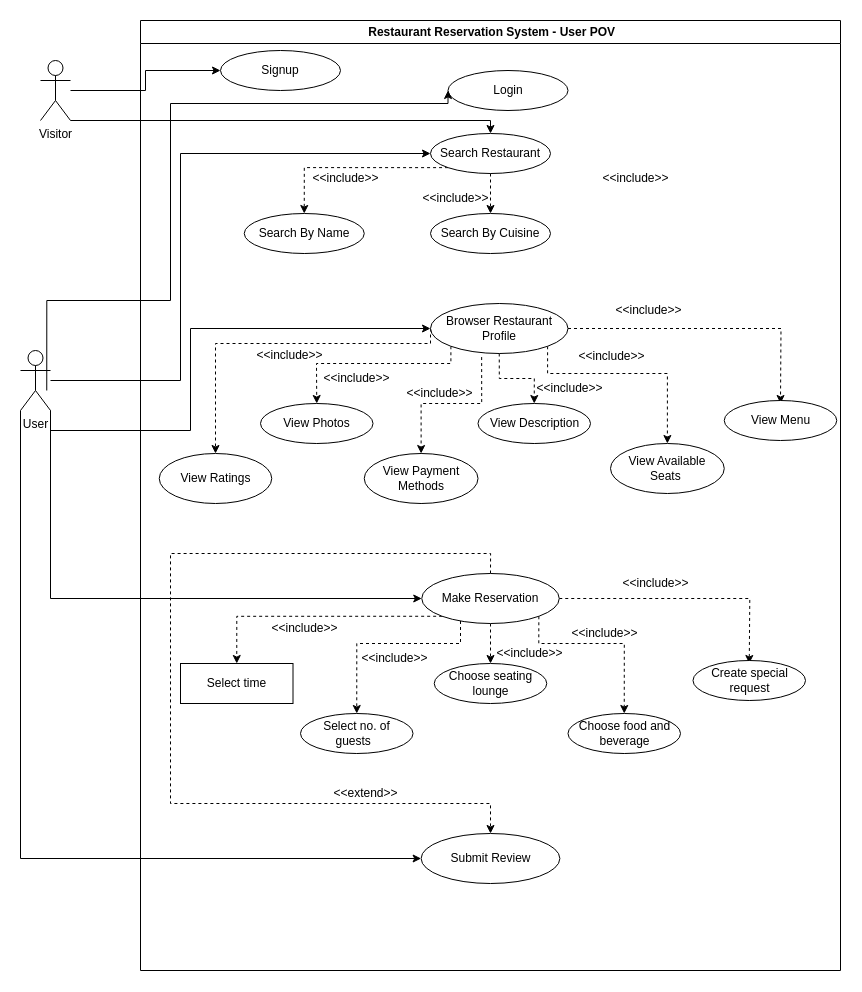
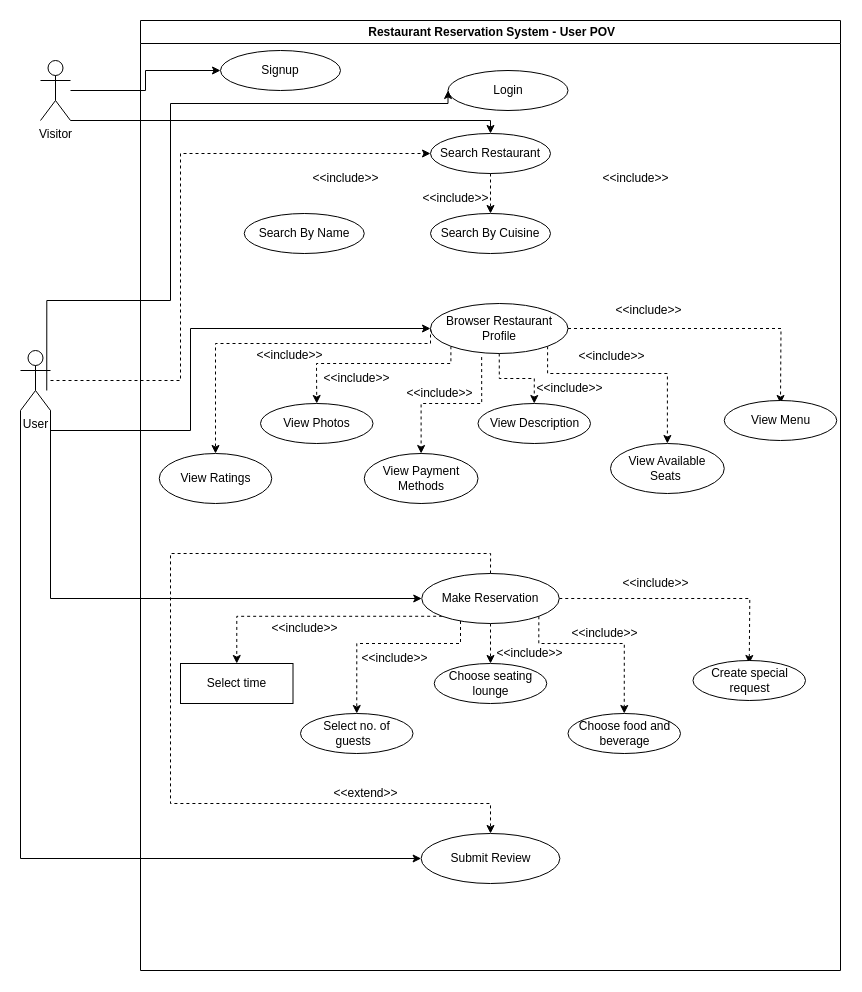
edge "Search Restaurant" -> "Search By Name": removed
edge "User" -> "Search Restaurant": style solid -> dashed
